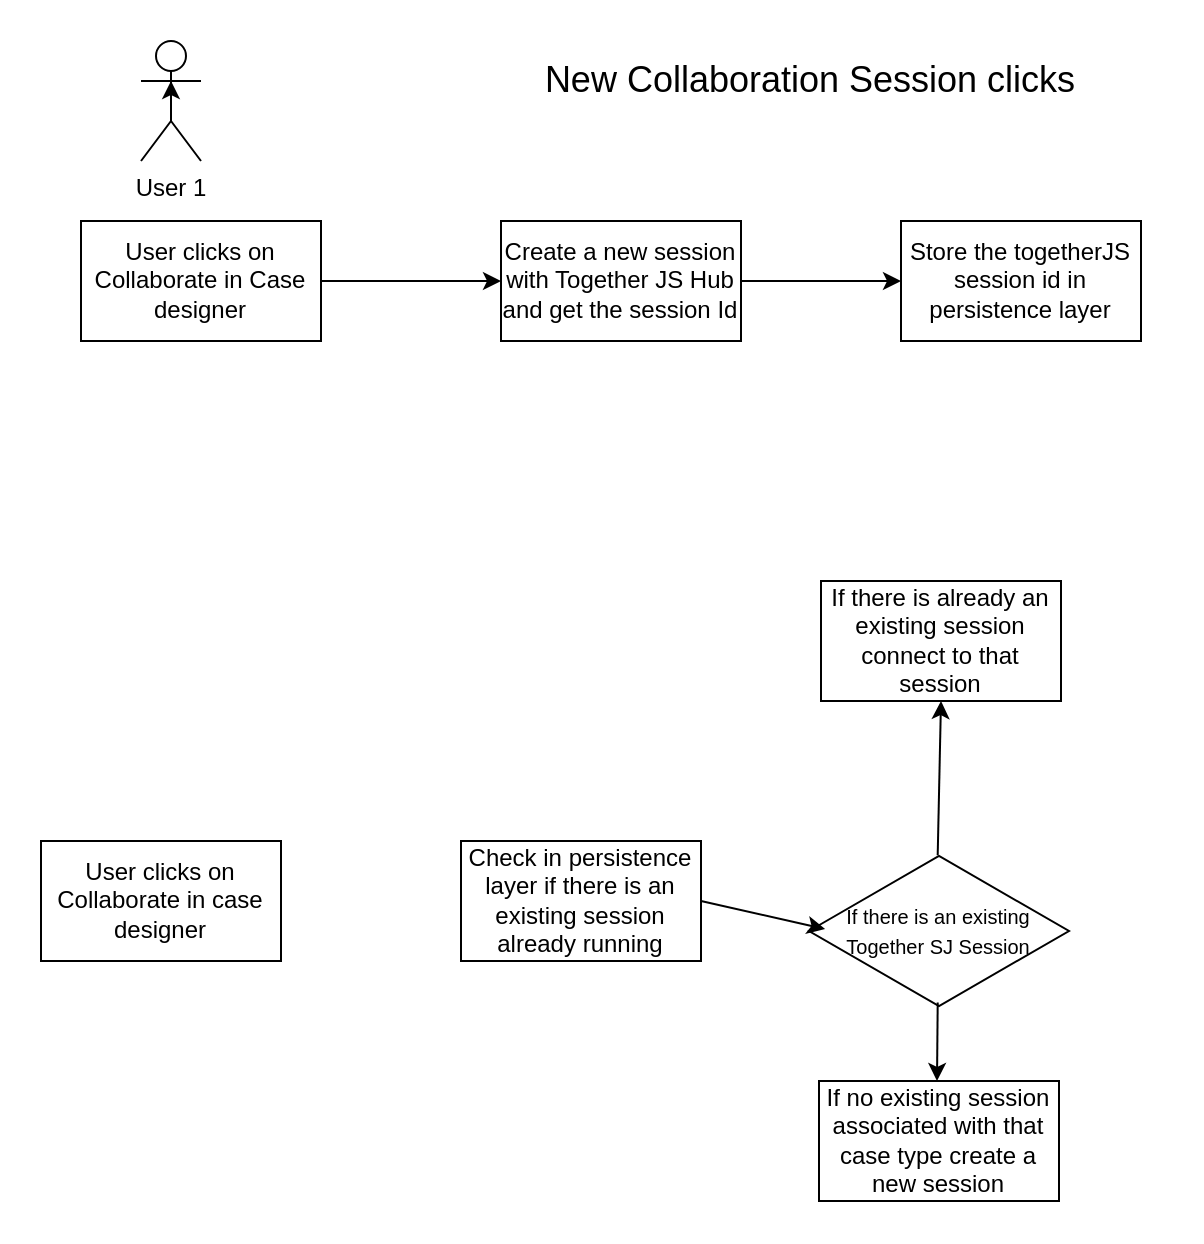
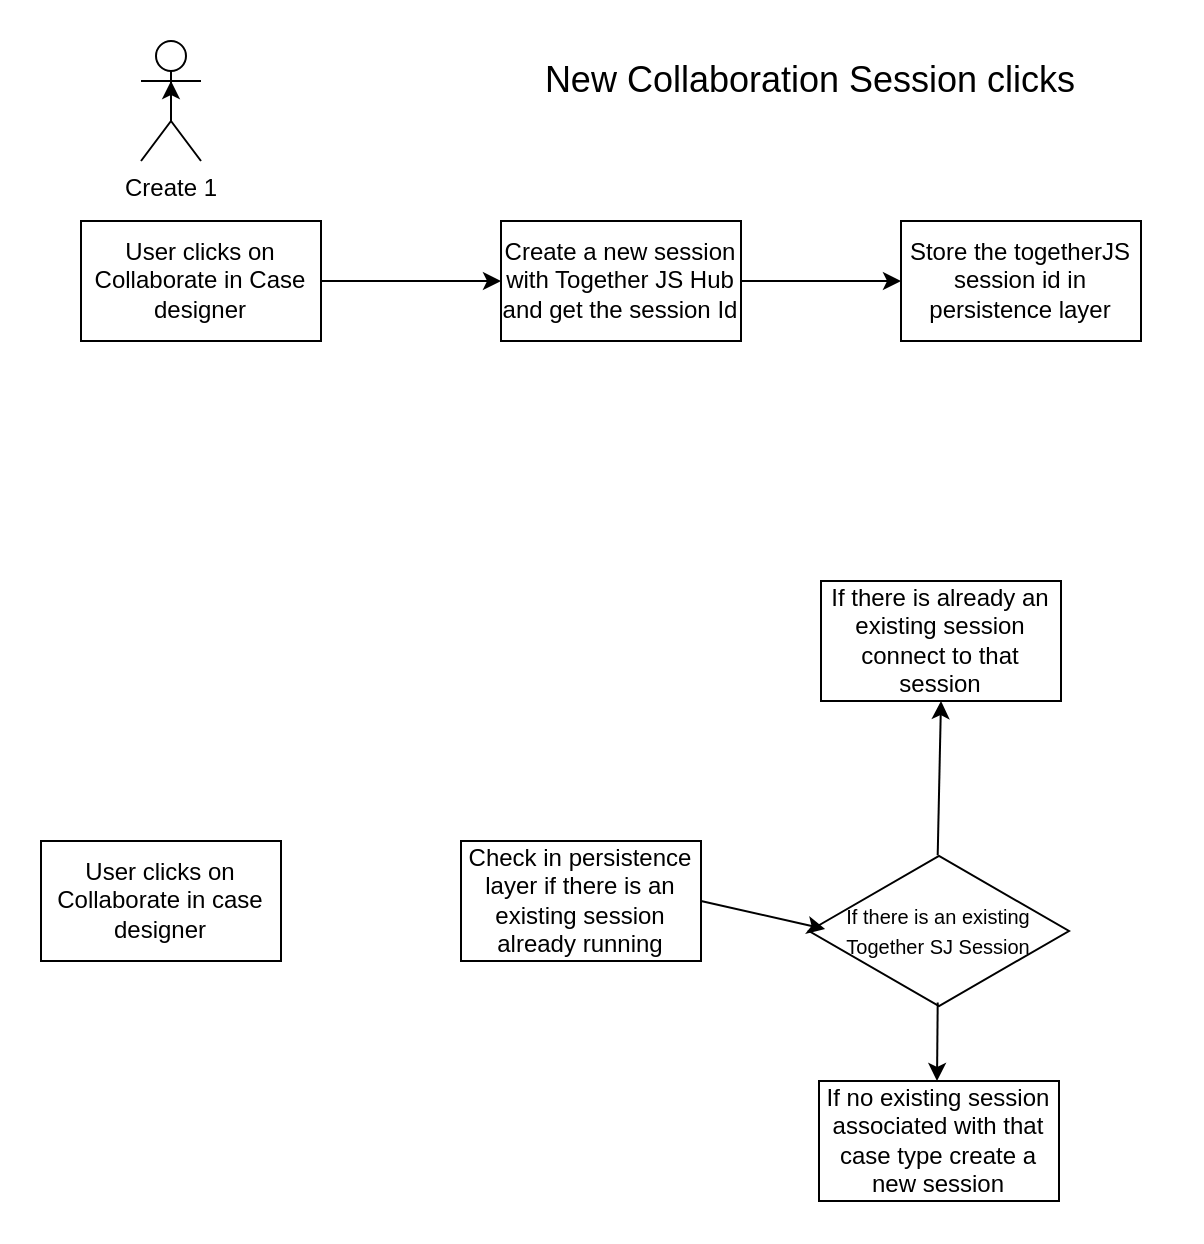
node "User 1": label "User 1" -> "Create 1"
